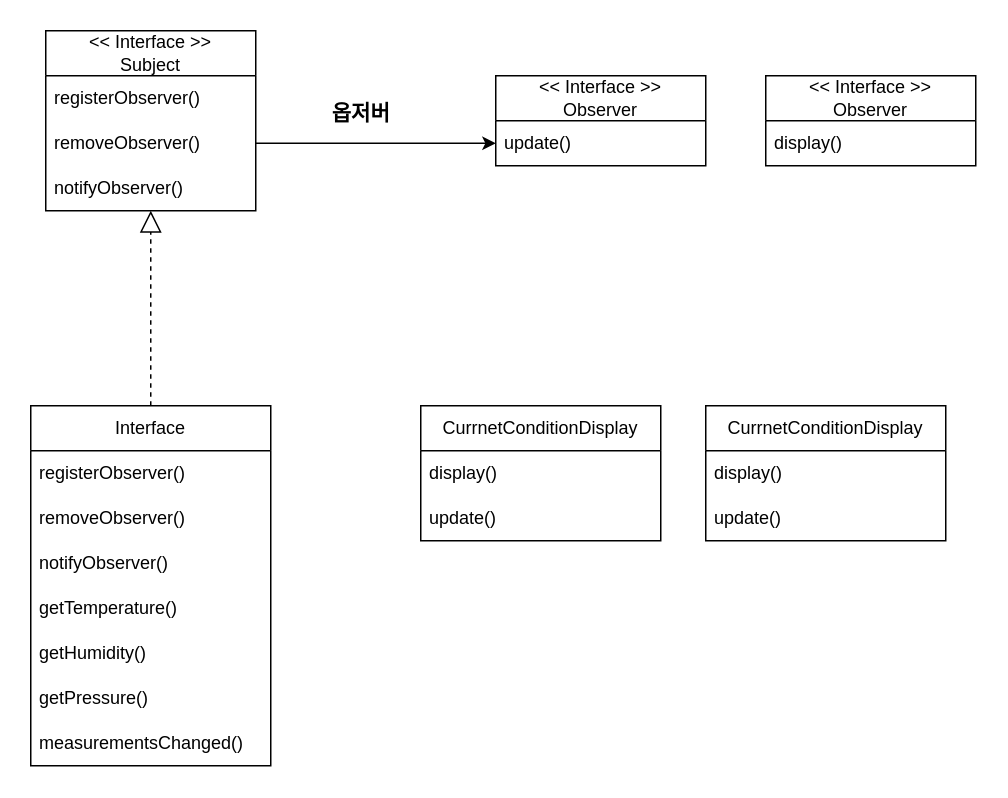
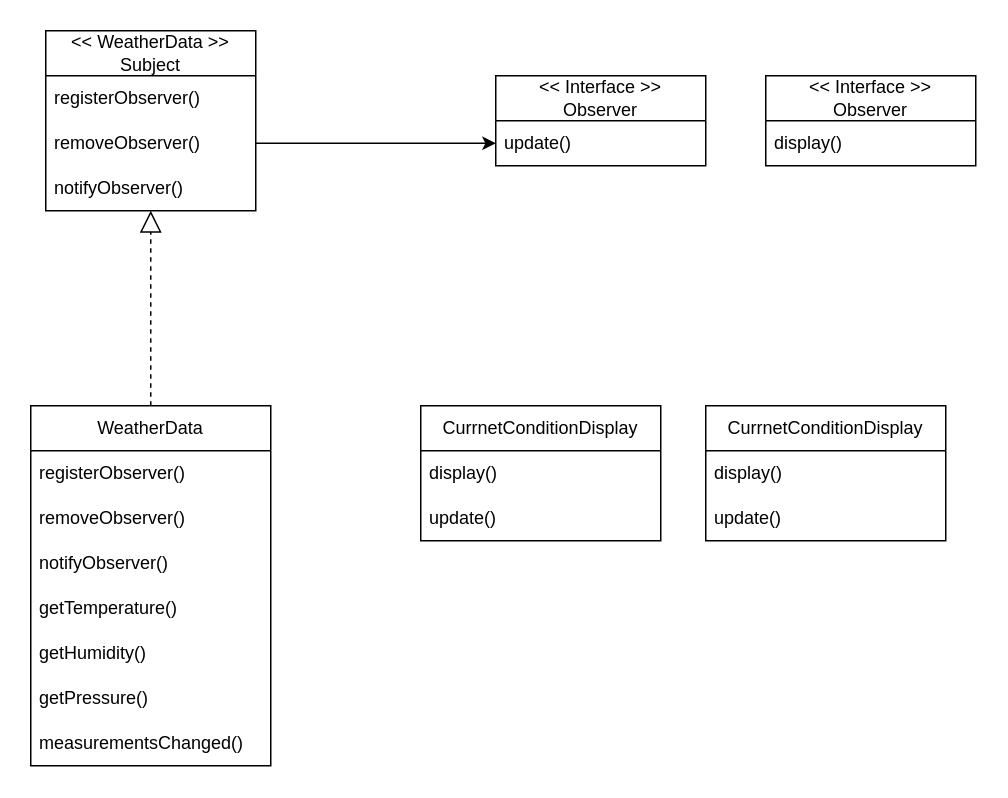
node "<< Interface >> Subject": label "<< Interface >> Subject" -> "<< WeatherData >> Subject"
node "옵저버": removed
node "Interface": label "Interface" -> "WeatherData"
